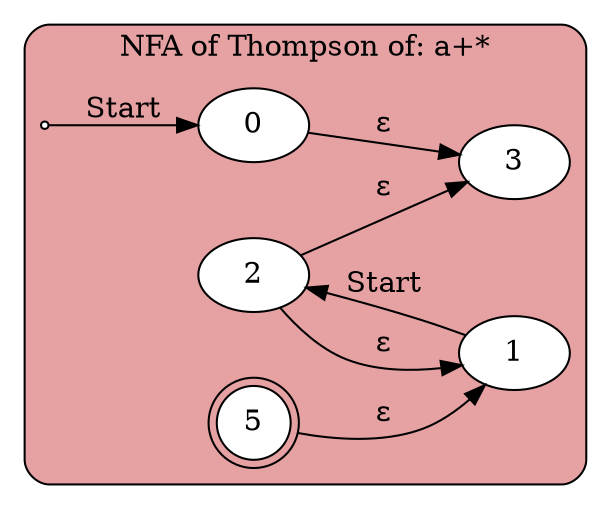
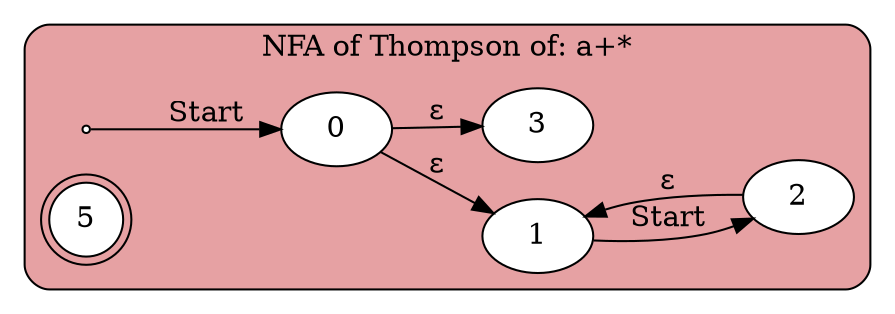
edge "2" -> "3": removed, label "ε"
edge "5" -> "1": now "0" -> "1"
